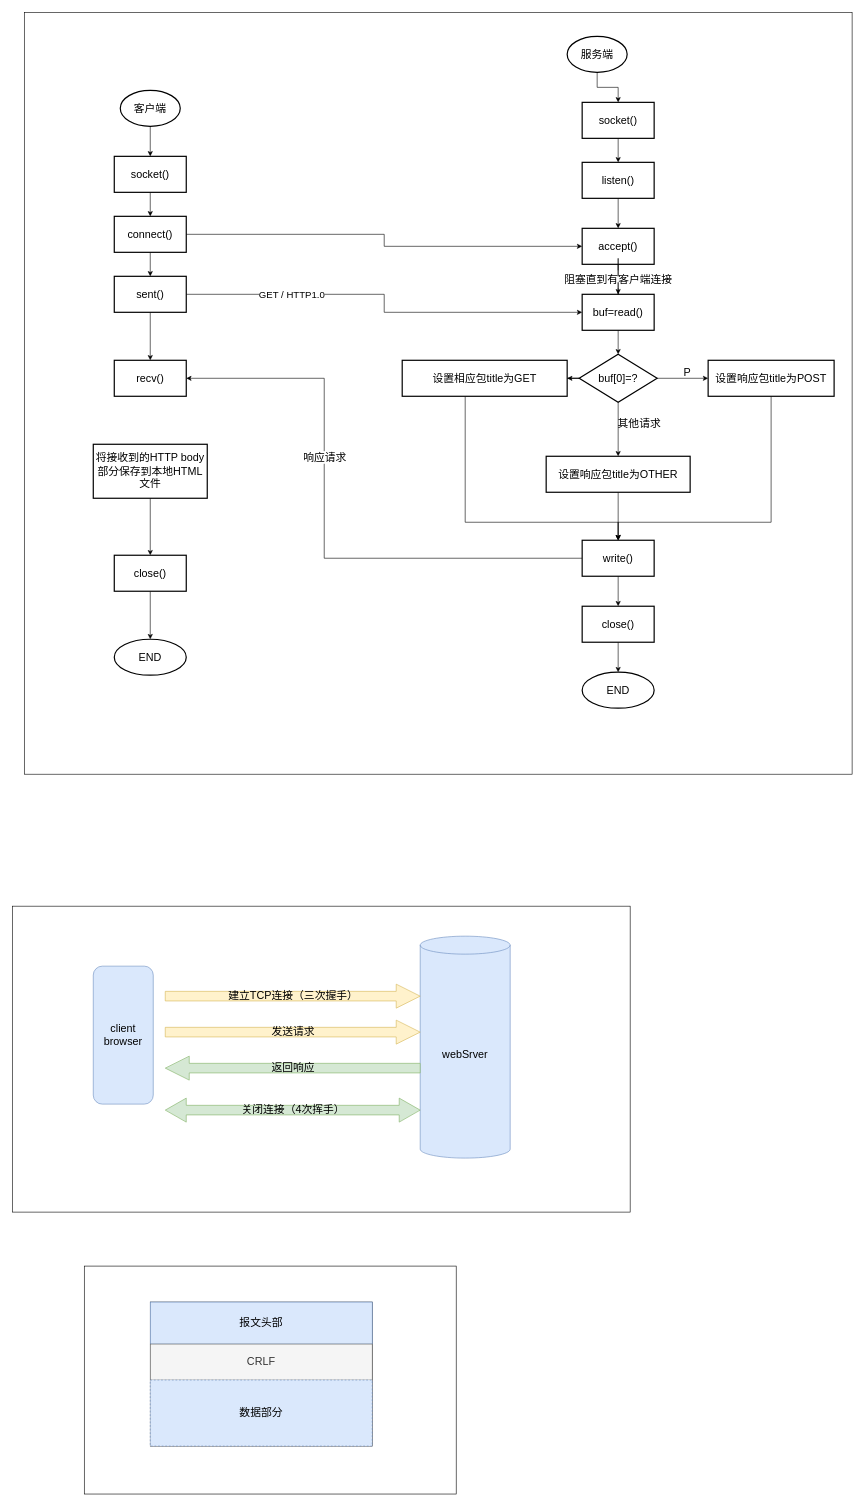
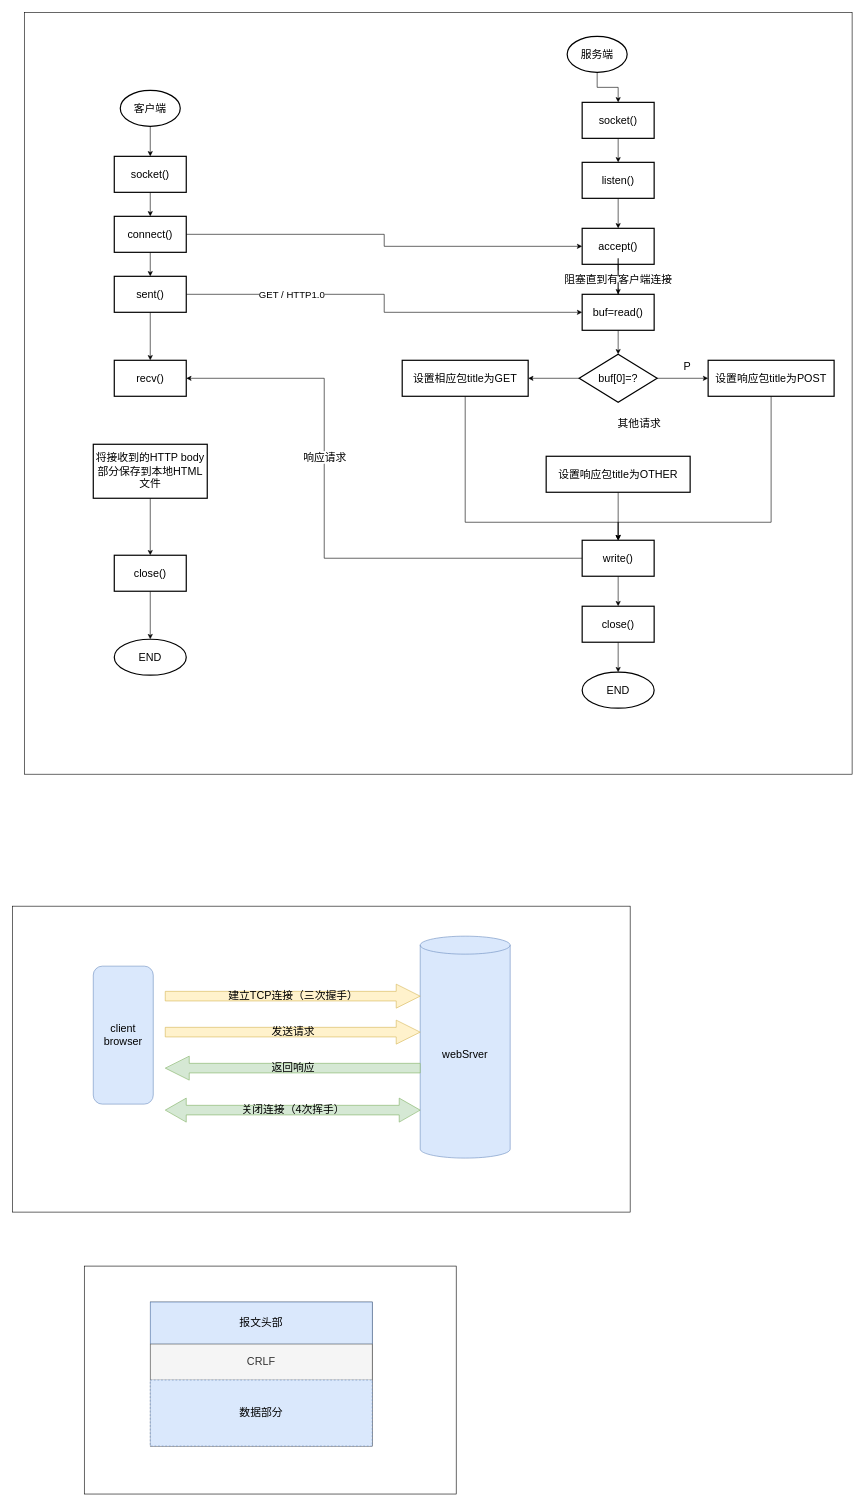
node "P": moved (687, 372) -> (687, 366)
node "设置相应包title为GET": size 165x36 -> 126x36
edge "buf[0]=?" -> "设置响应包title为OTHER": removed
